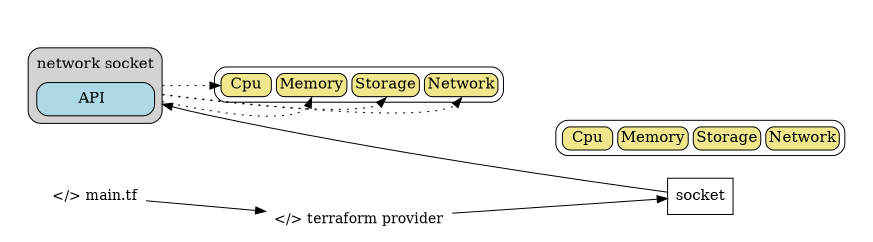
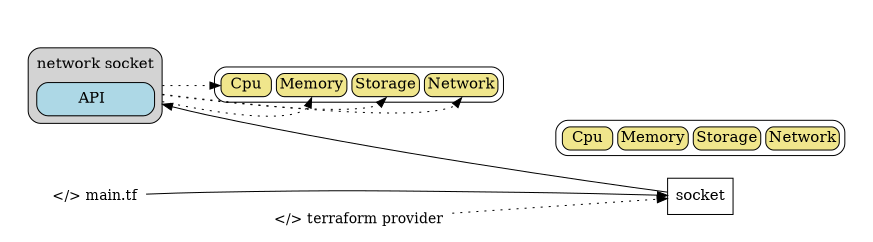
edge "</> main.tf" -> "</> terraform provider": now "</> main.tf" -> "socket"
edge "</> terraform provider" -> "socket": style solid -> dotted
